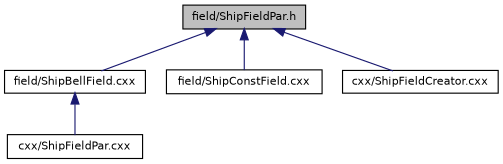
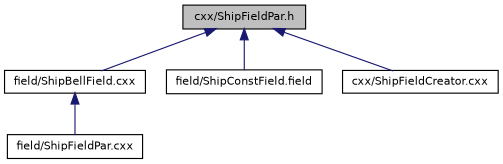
node "field/ShipFieldPar.h": label "field/ShipFieldPar.h" -> "cxx/ShipFieldPar.h"
node "field/ShipConstField.cxx": label "field/ShipConstField.cxx" -> "field/ShipConstField.field"
node "cxx/ShipFieldPar.cxx": label "cxx/ShipFieldPar.cxx" -> "field/ShipFieldPar.cxx"
